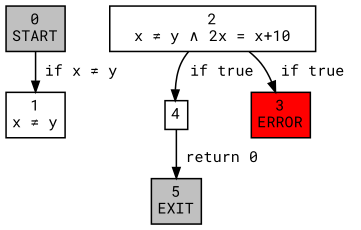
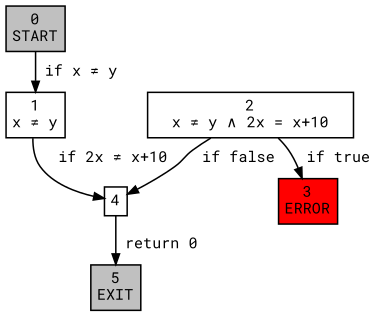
edge "2 x ≠ y ∧ 2x = x+10" -> "4": label " if true " -> " if false "
edge "1 x ≠ y" -> "4": added, label "if 2x ≠ x+10"
